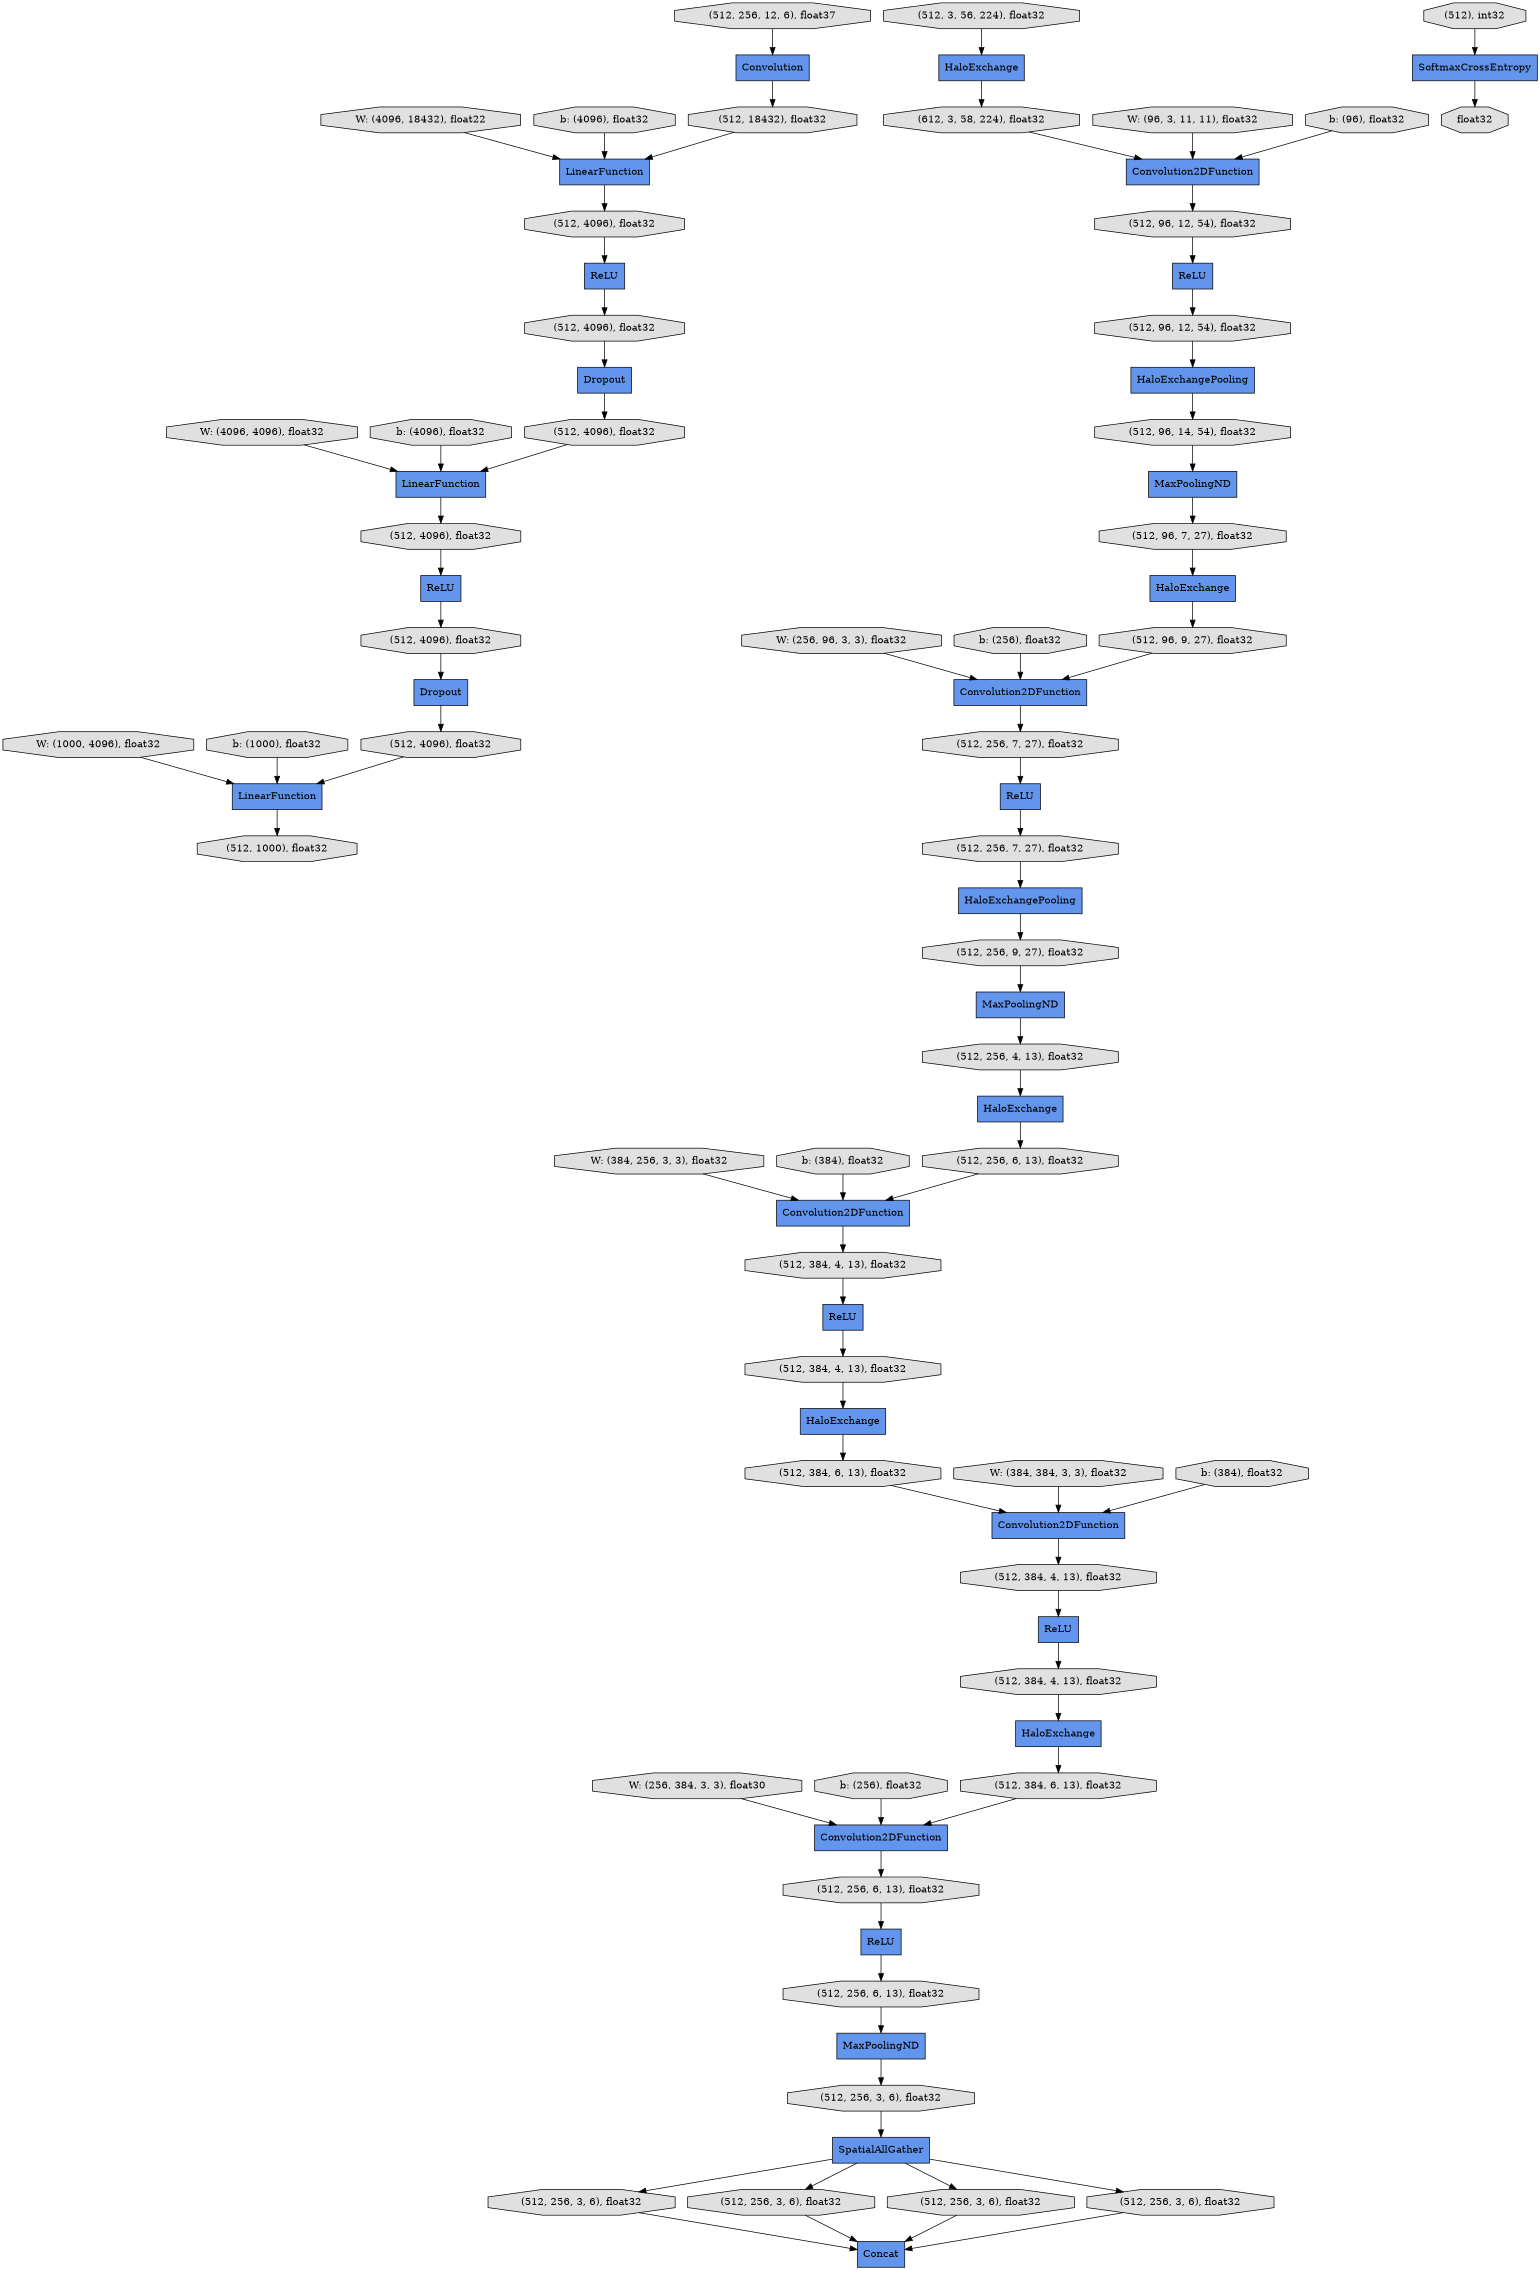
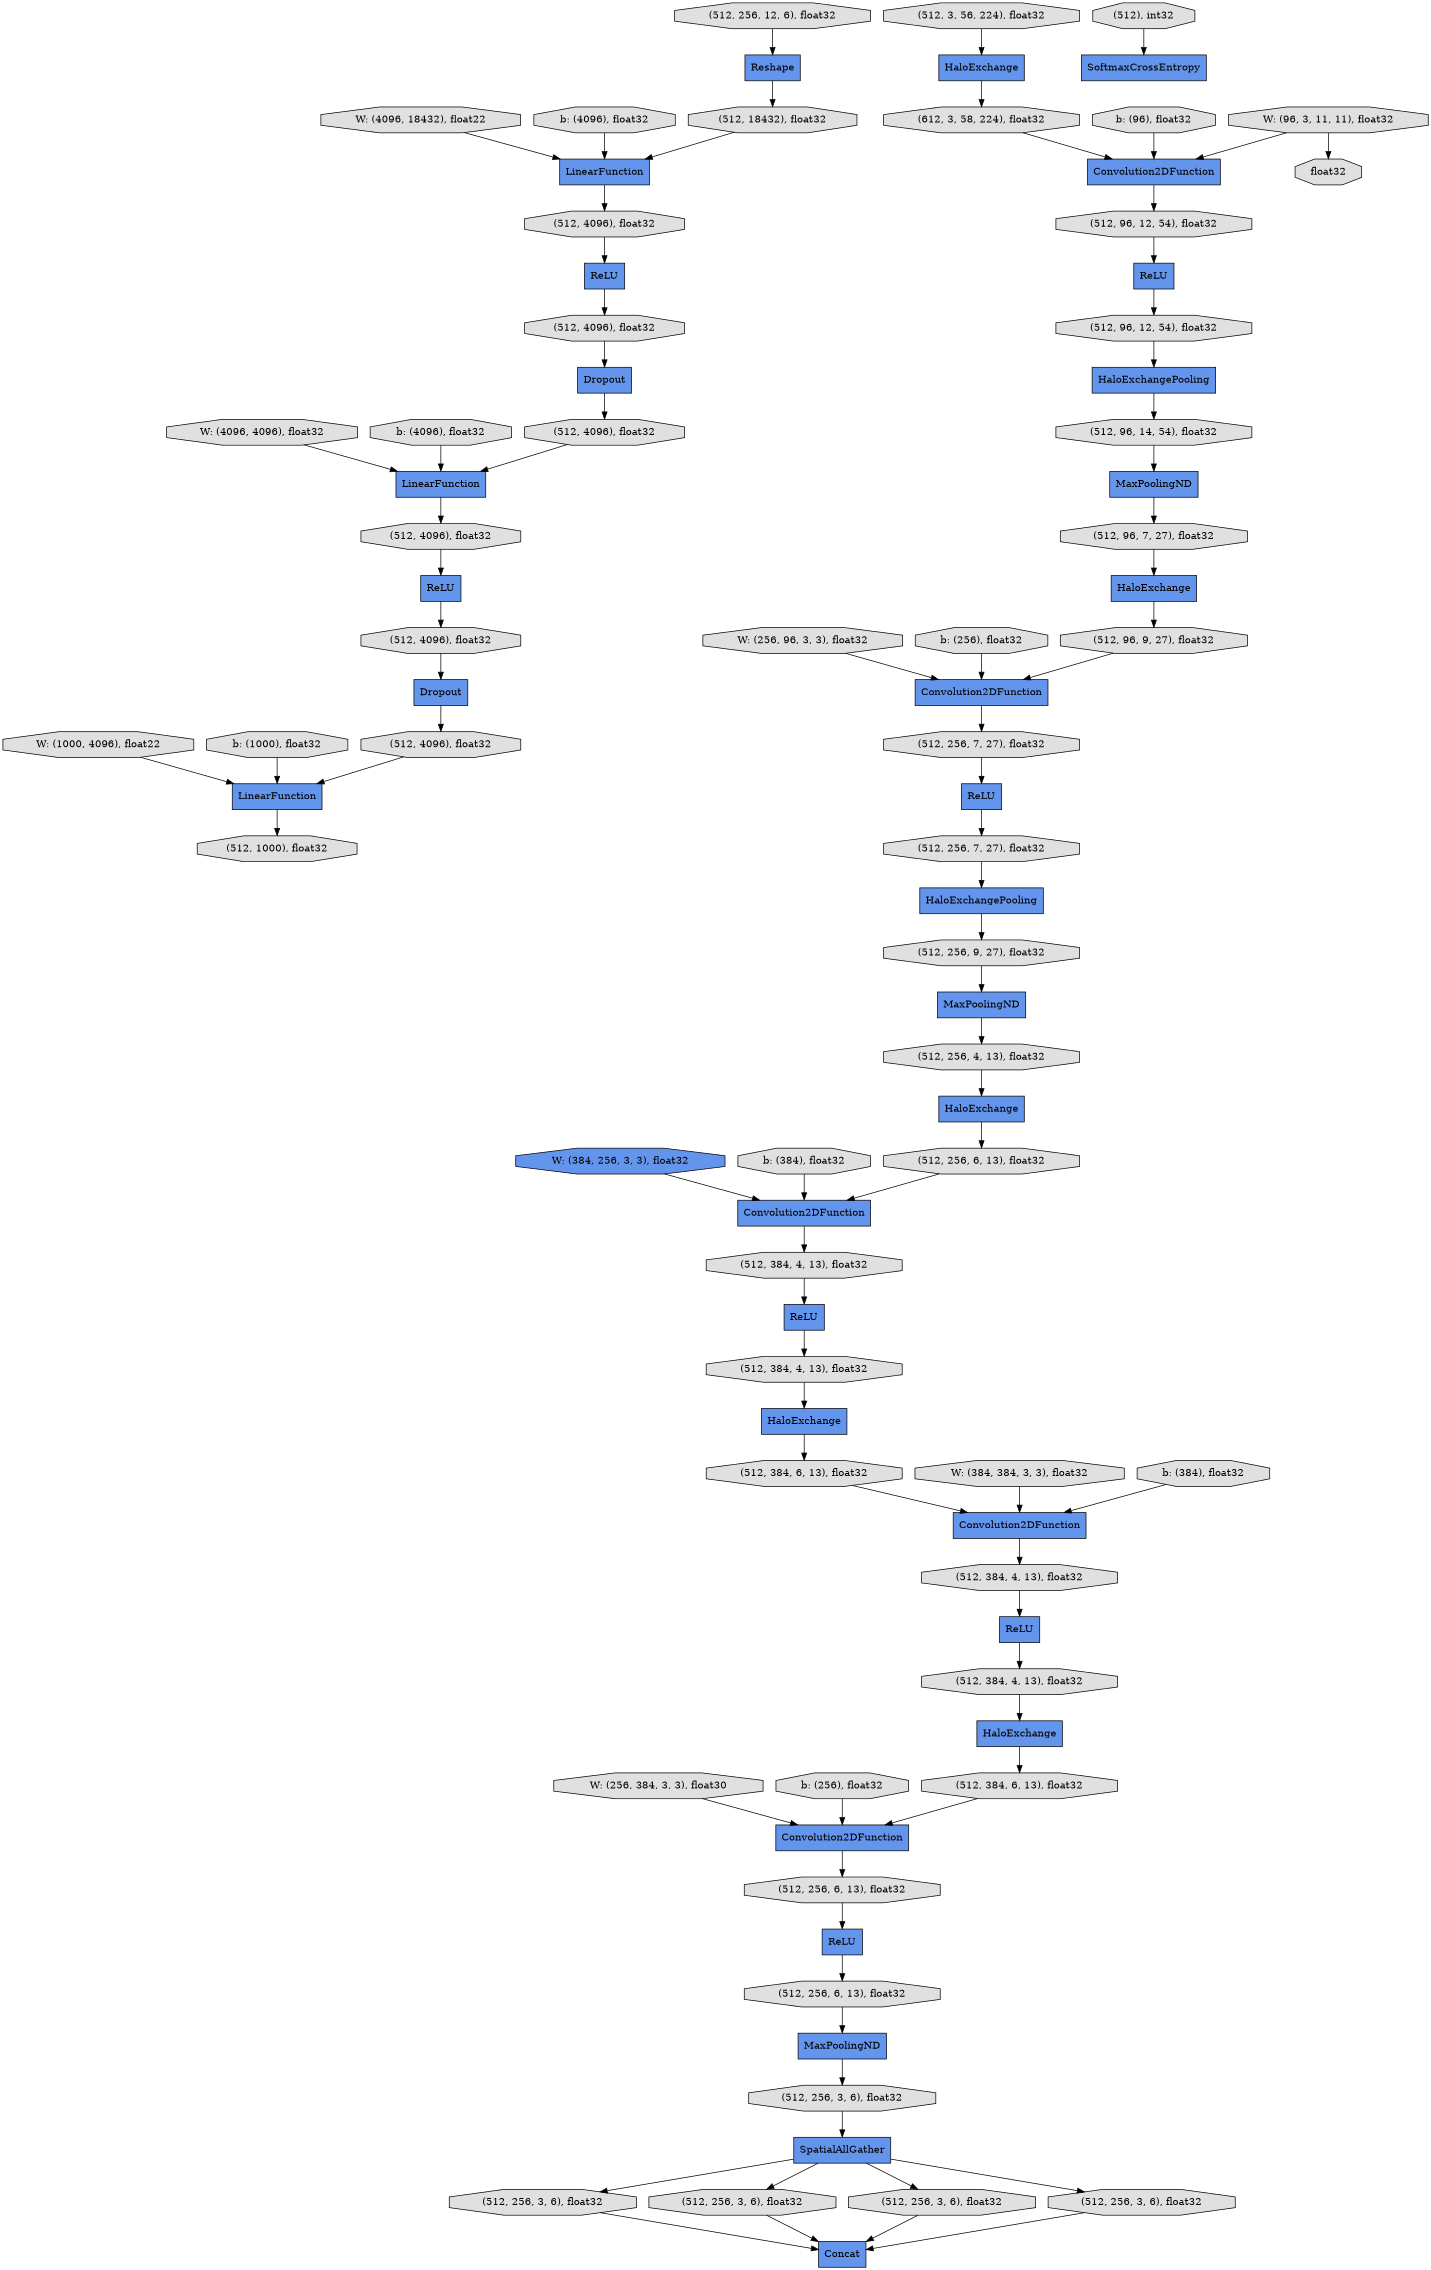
node "(512, 256, 12, 6), float37": label "(512, 256, 12, 6), float37" -> "(512, 256, 12, 6), float32"
node "Convolution": label "Convolution" -> "Reshape"
edge "SoftmaxCrossEntropy" -> "float32": now "W: (96, 3, 11, 11), float32" -> "float32"
node "W: (1000, 4096), float32": label "W: (1000, 4096), float32" -> "W: (1000, 4096), float22"
node "W: (384, 256, 3, 3), float32": fillcolor #e0e0e0 -> #6495ed
